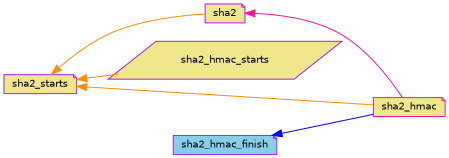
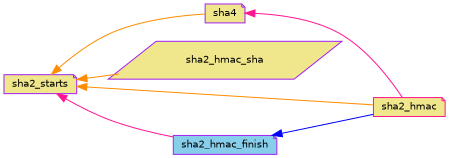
node "sha2": label "sha2" -> "sha4"
node "sha2_hmac_starts": label "sha2_hmac_starts" -> "sha2_hmac_sha"
edge "sha2_hmac_finish" -> "sha2_starts": added
